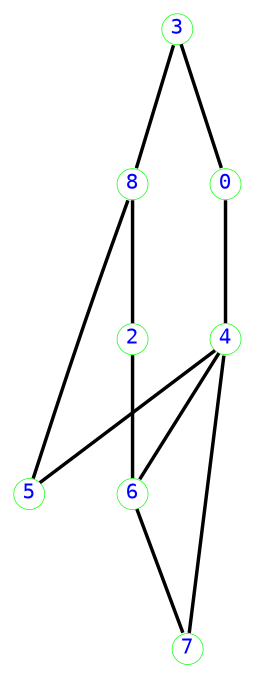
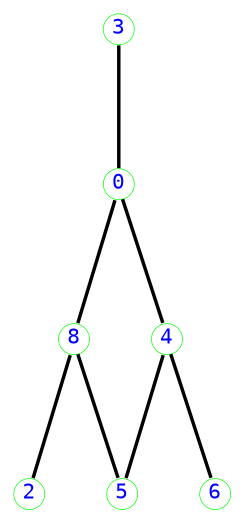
edge "3" -- "8": now "0" -- "8"
edge "2" -- "6": removed
node "7": removed
